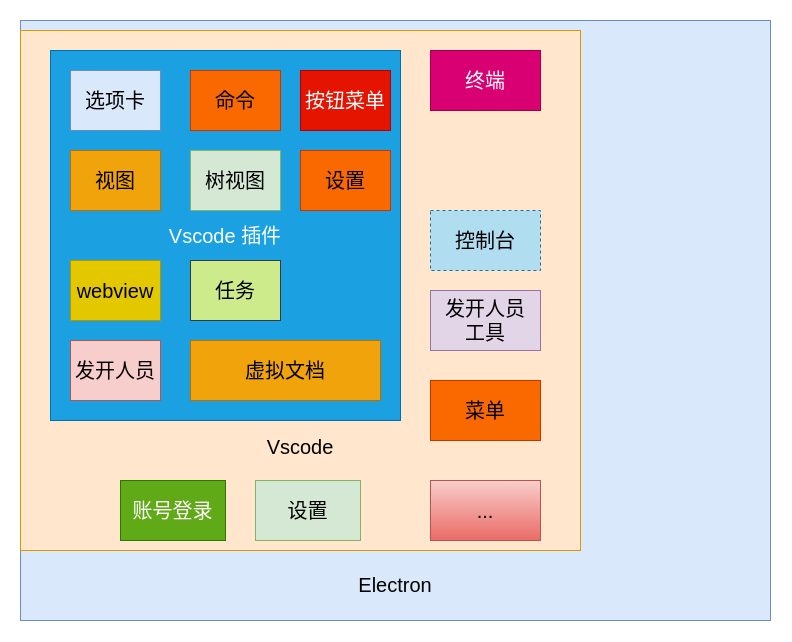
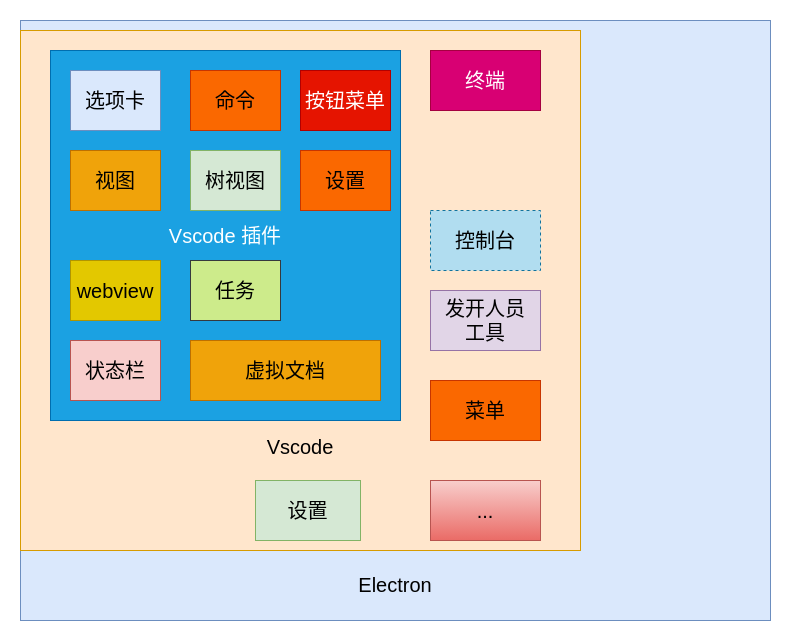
node "发开人员": label "发开人员" -> "状态栏"
node "账号登录": removed
